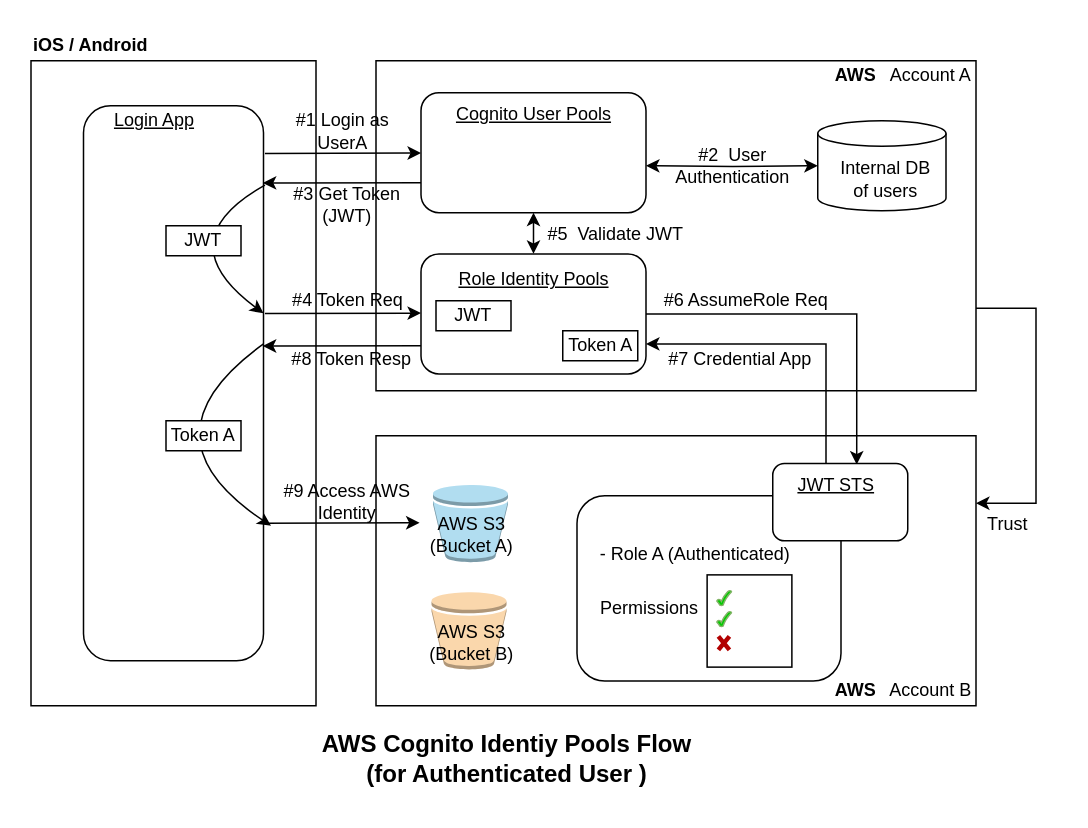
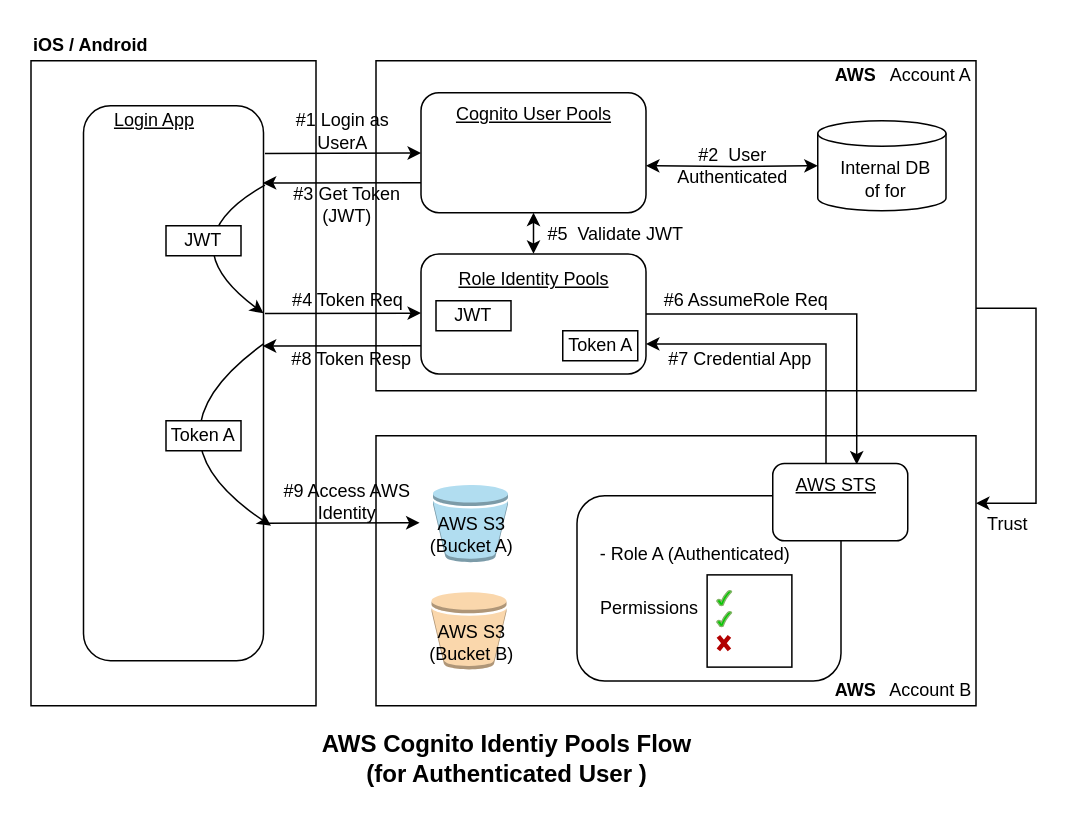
node "#2 User Authentication": label "#2 User Authentication" -> "#2 User Authenticated"
node "Internal DB of users": label "Internal DB of users" -> "Internal DB of for"
node "JWT STS": label "JWT STS" -> "AWS STS"
